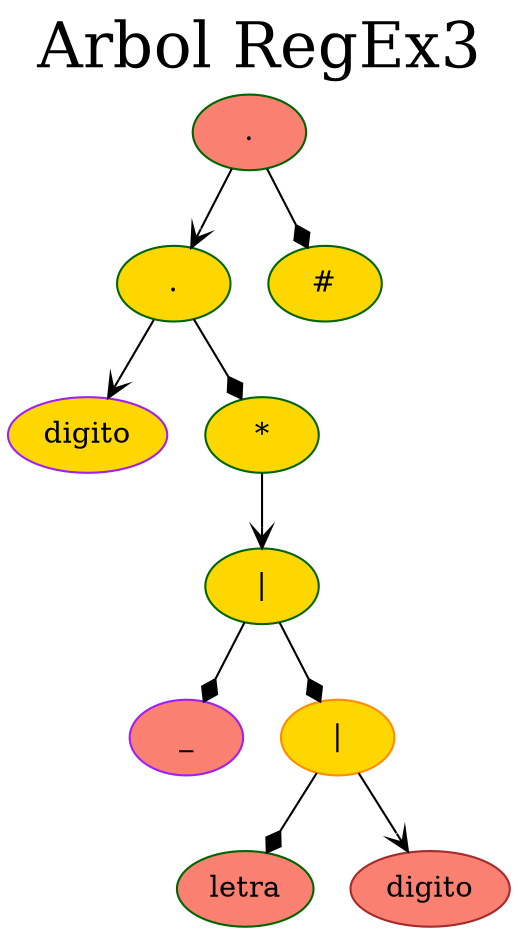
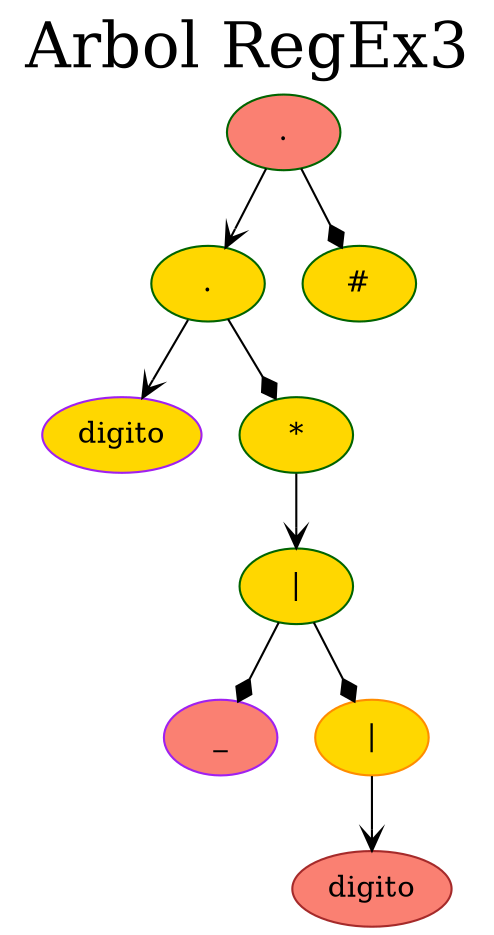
node "letra": removed
